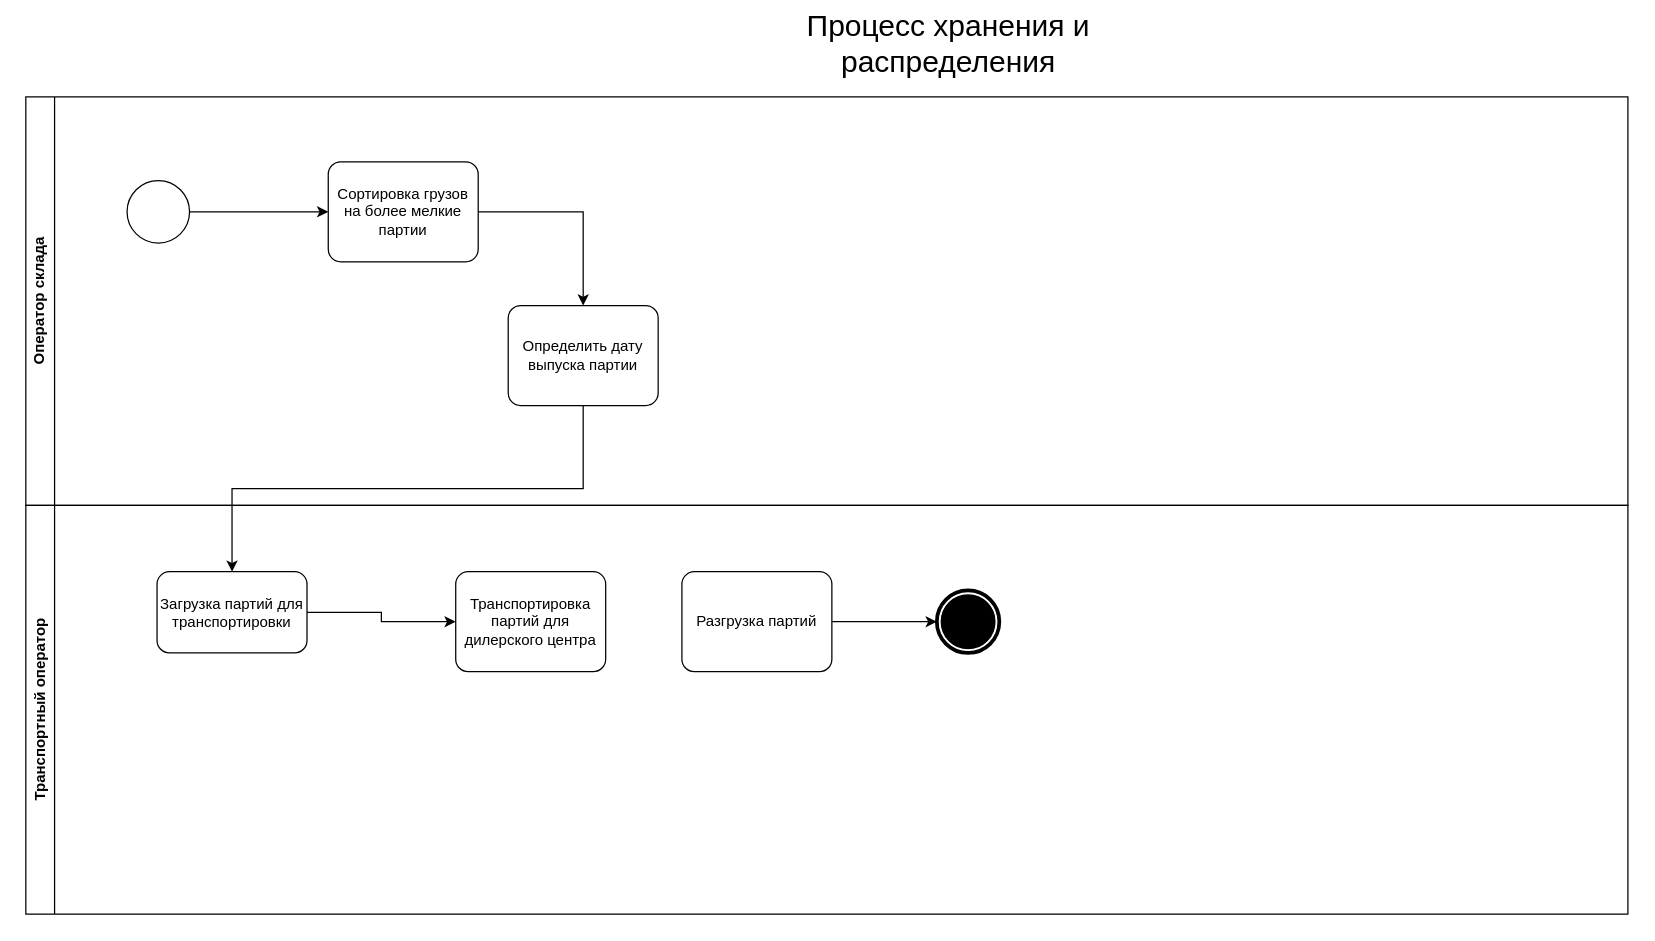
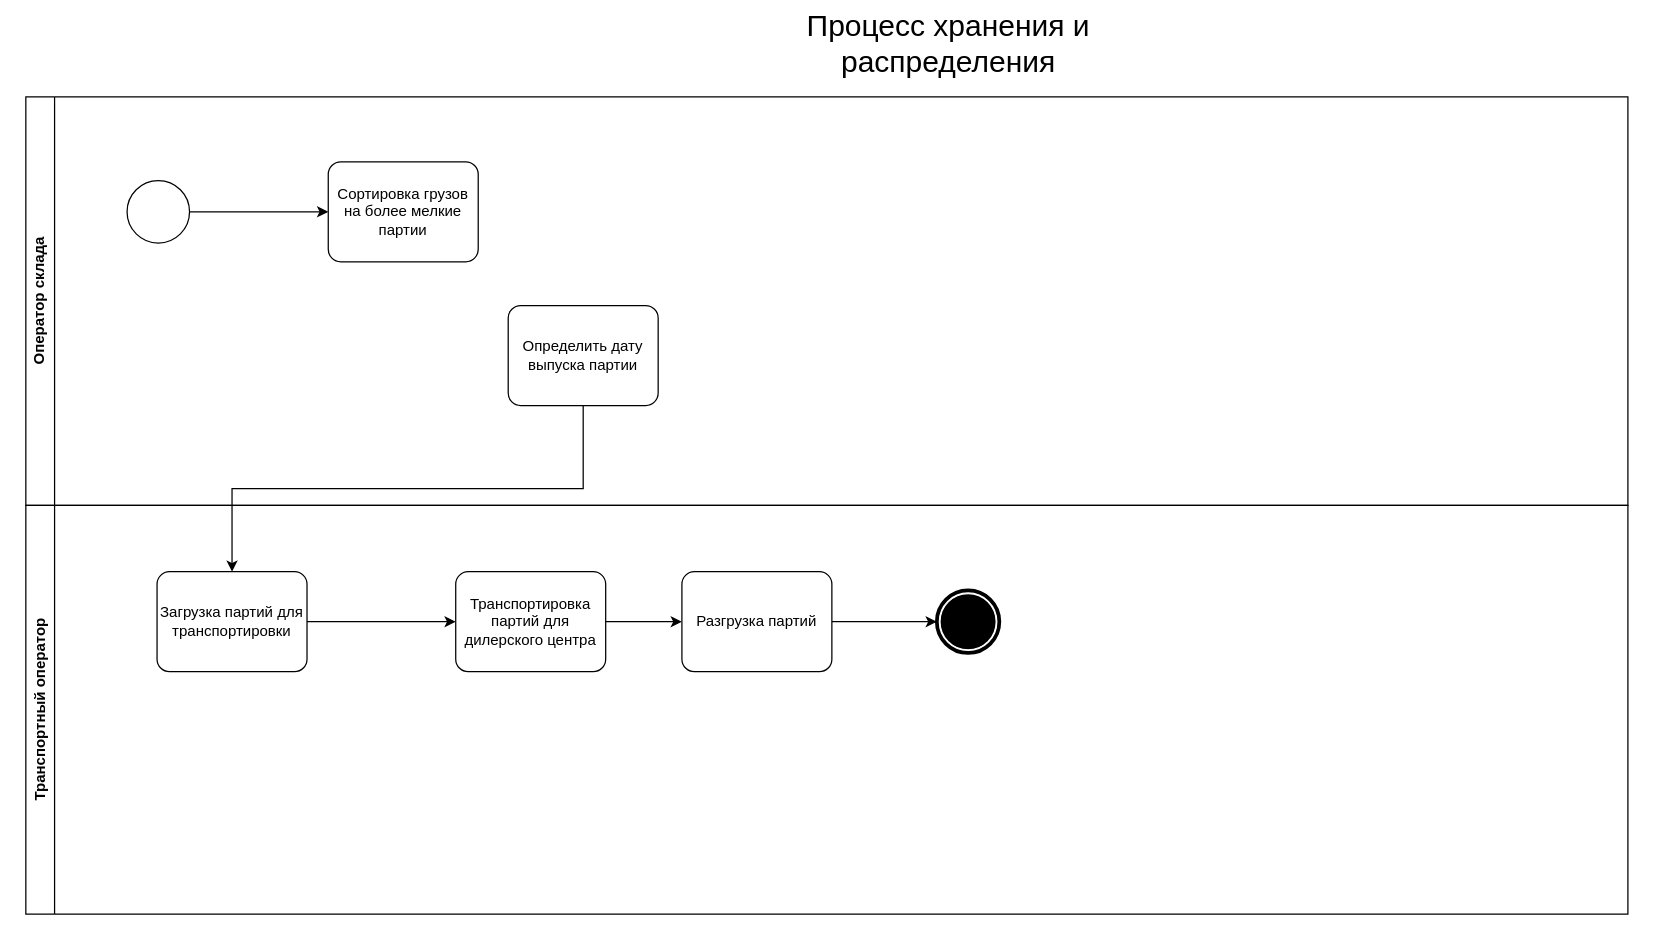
edge "Сортировка грузов на более мелкие партии" -> "Определить дату выпуска партии": removed
node "Загрузка партий для транспортировки": size 150x81 -> 150x100
edge "Транспортировка партий для дилерского центра" -> "Разгрузка партий": added
